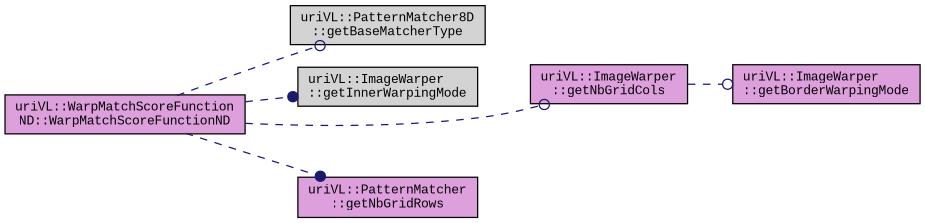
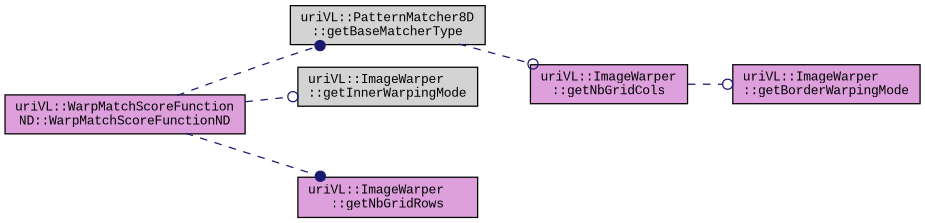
edge "uriVL::WarpMatchScoreFunction ND::WarpMatchScoreFunctionND" -> "uriVL::PatternMatcher8D ::getBaseMatcherType": arrowhead odot -> dot
edge "uriVL::WarpMatchScoreFunction ND::WarpMatchScoreFunctionND" -> "uriVL::ImageWarper ::getInnerWarpingMode": arrowhead dot -> odot
edge "uriVL::WarpMatchScoreFunction ND::WarpMatchScoreFunctionND" -> "uriVL::ImageWarper ::getNbGridCols": now "uriVL::PatternMatcher8D ::getBaseMatcherType" -> "uriVL::ImageWarper ::getNbGridCols"
node "uriVL::PatternMatcher ::getNbGridRows": label "uriVL::PatternMatcher ::getNbGridRows" -> "uriVL::ImageWarper ::getNbGridRows"
